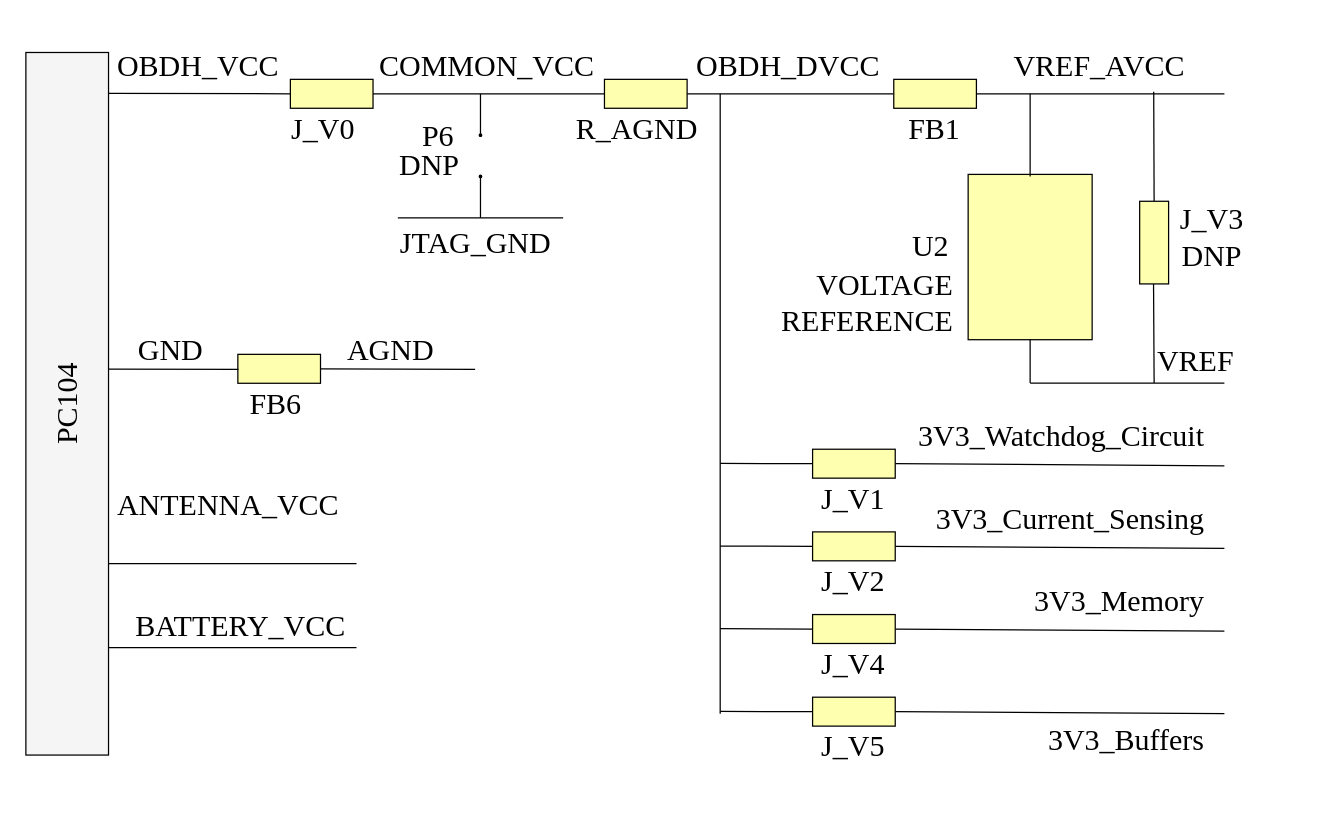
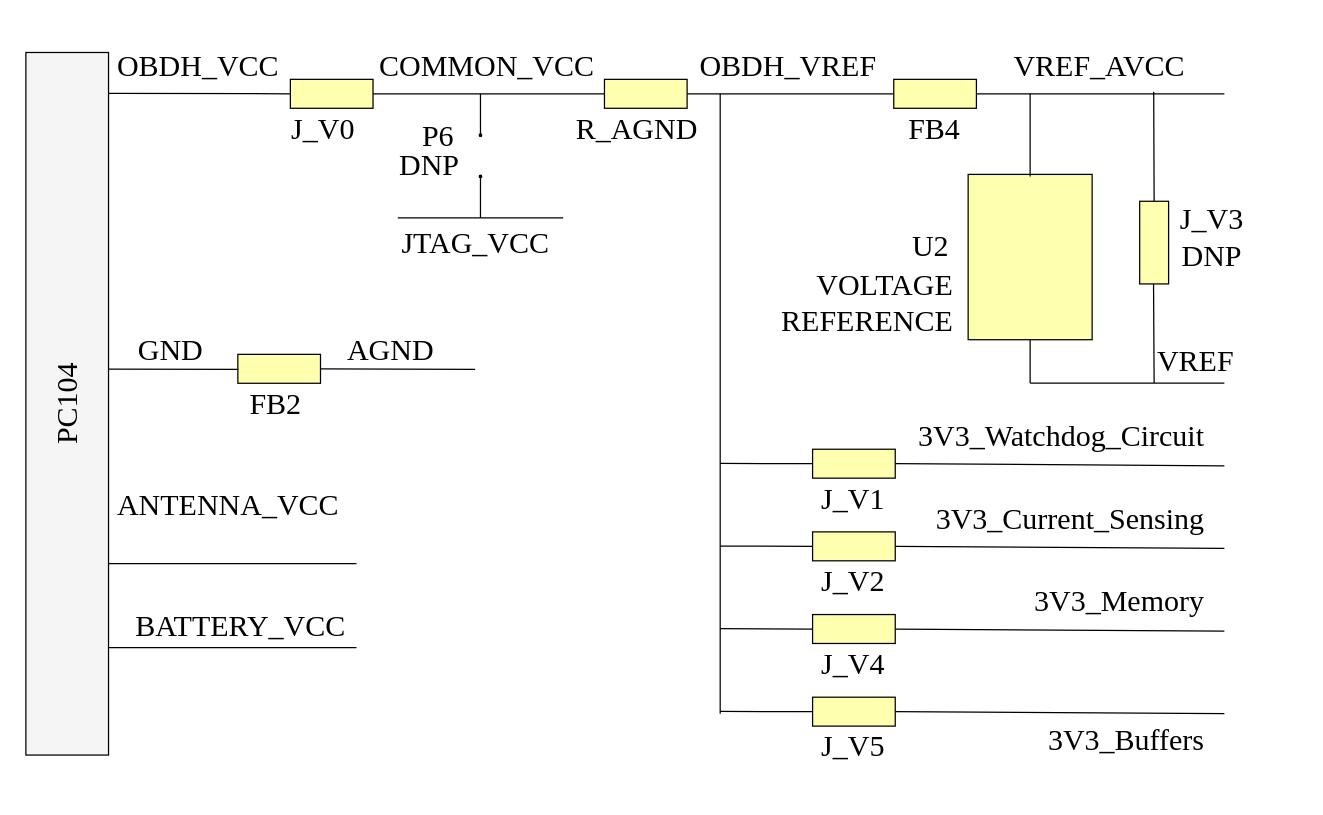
node "OBDH_DVCC": label "OBDH_DVCC" -> "OBDH_VREF"
node "FB1": label "FB1" -> "FB4"
node "JTAG_GND": label "JTAG_GND" -> "JTAG_VCC"
node "FB6": label "FB6" -> "FB2"
